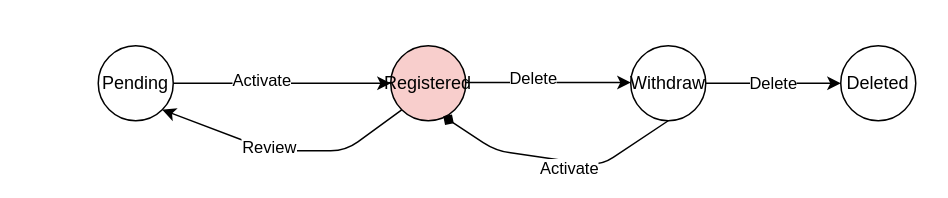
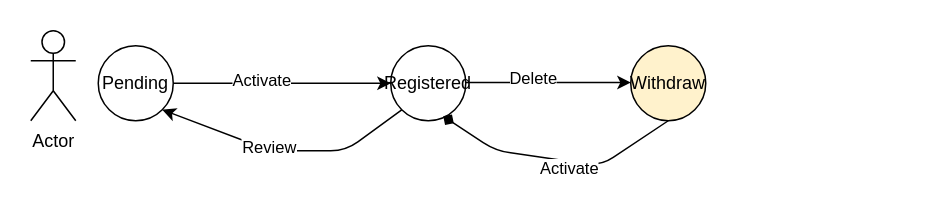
node "Actor": added
node "Registered": fillcolor #f8cecc -> #ffffff
node "Withdraw": fillcolor #ffffff -> #fff2cc
edge "Withdraw" -> "Deleted": removed, label "Delete"
node "Deleted": removed
